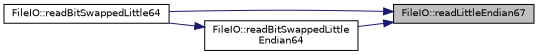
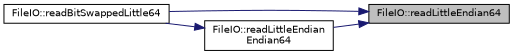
node "FileIO::readLittleEndian67": label "FileIO::readLittleEndian67" -> "FileIO::readLittleEndian64"
node "FileIO::readBitSwappedLittle Endian64": label "FileIO::readBitSwappedLittle Endian64" -> "FileIO::readLittleEndian Endian64"
